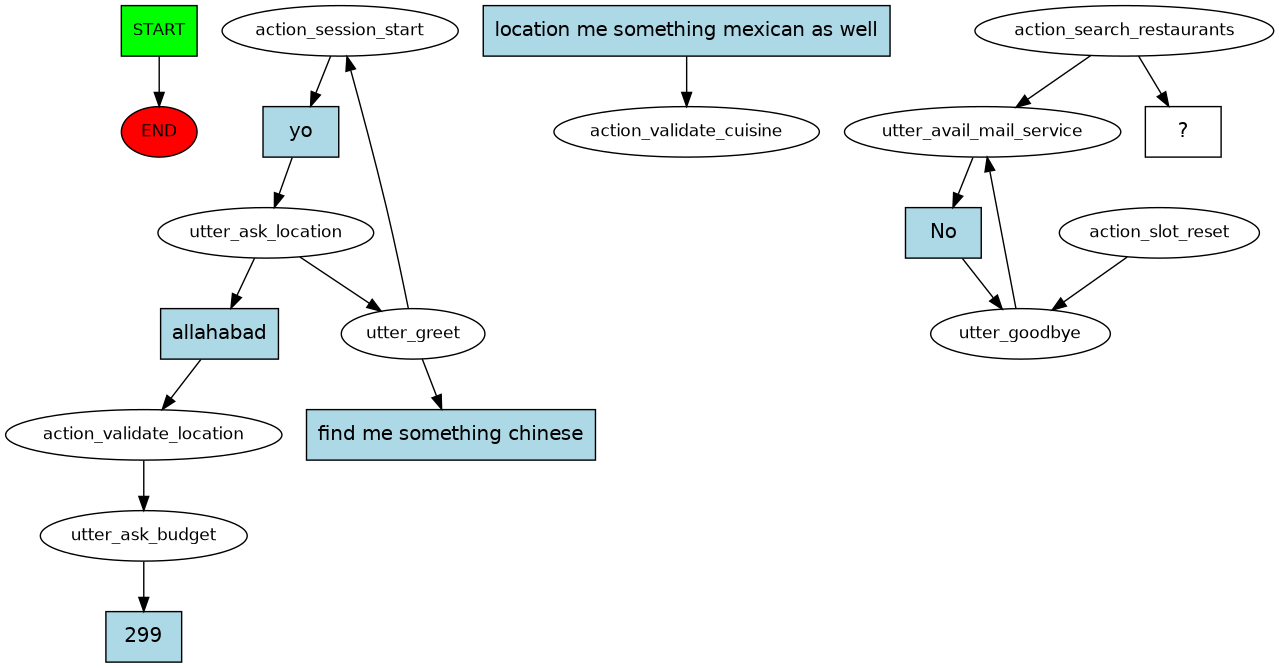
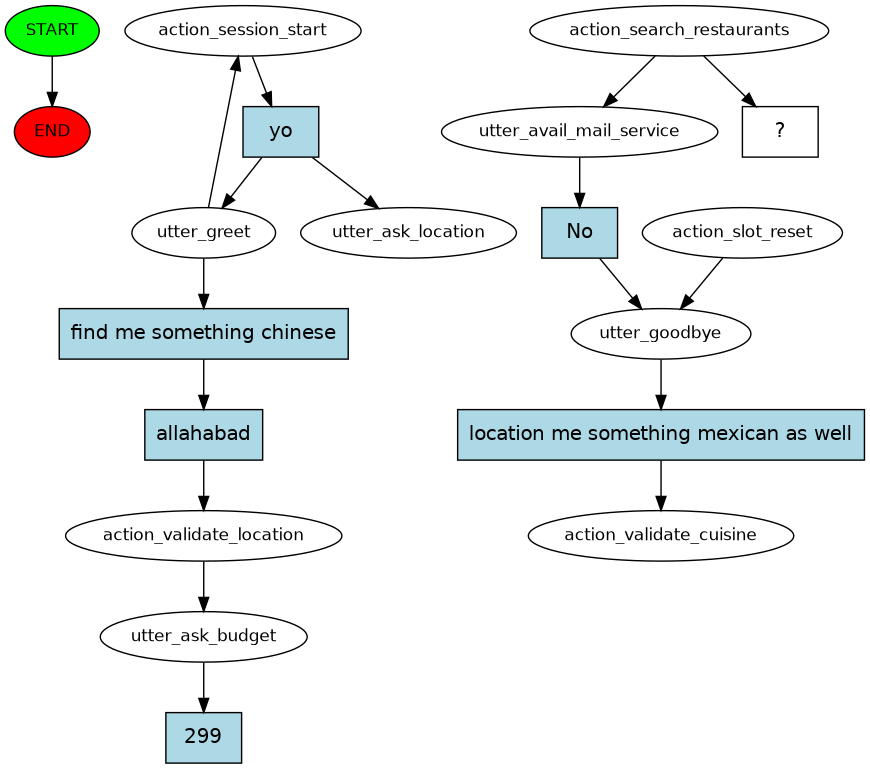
node "START": shape box -> ellipse
edge "utter_goodbye" -> "utter_avail_mail_service": now "utter_goodbye" -> "location me something mexican as well"
edge "utter_ask_location" -> "allahabad": now "find me something chinese" -> "allahabad"
edge "utter_ask_location" -> "utter_greet": now "yo" -> "utter_greet"
